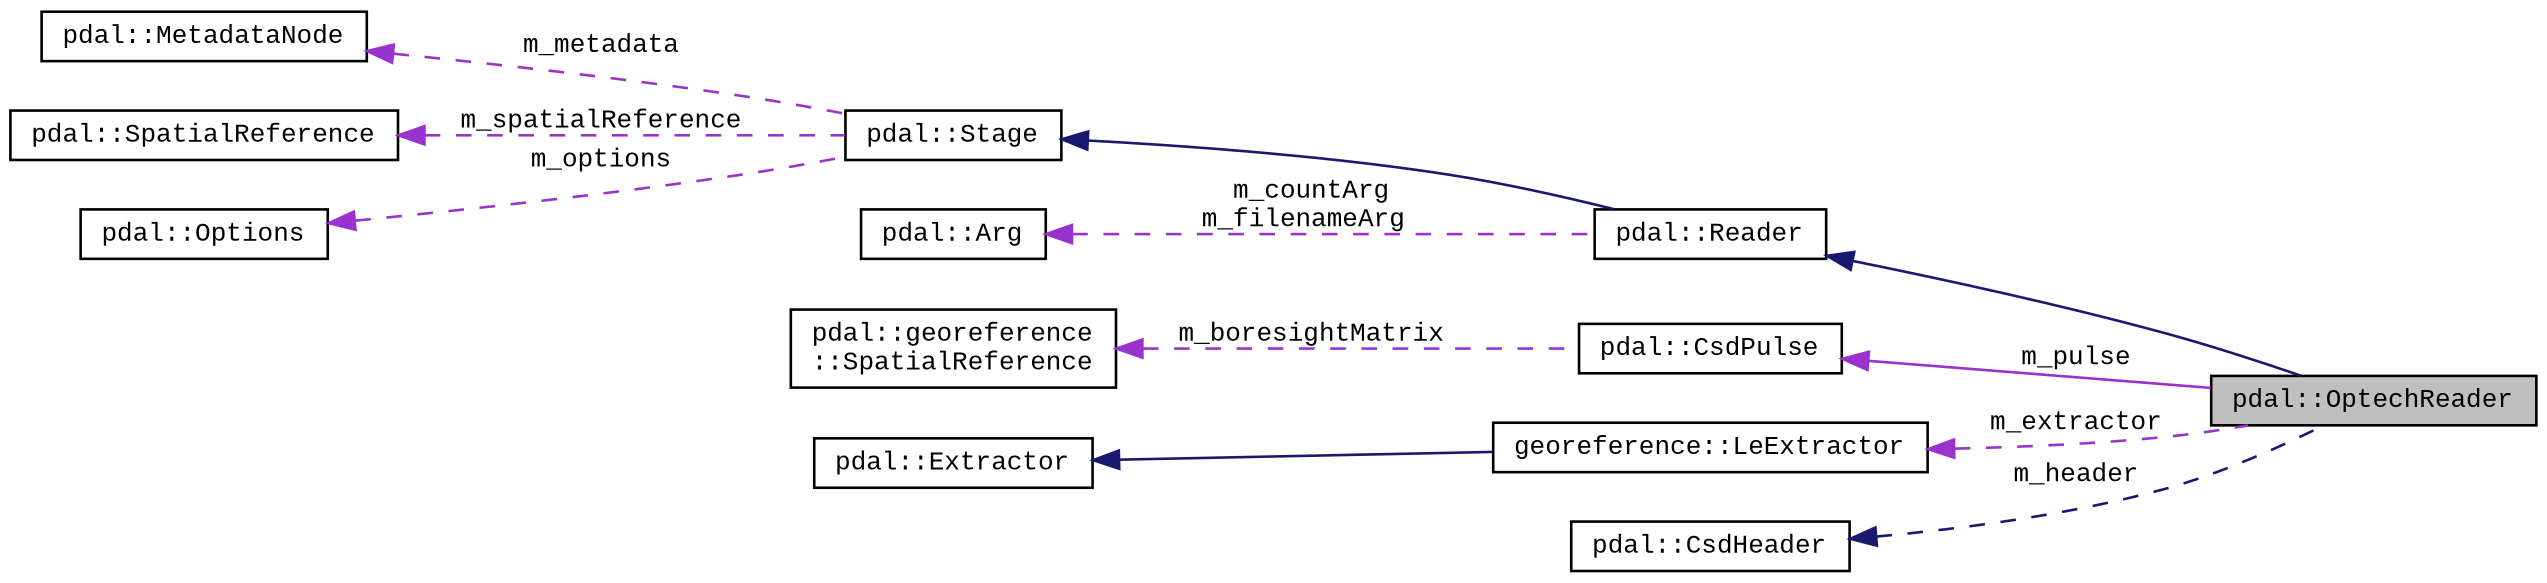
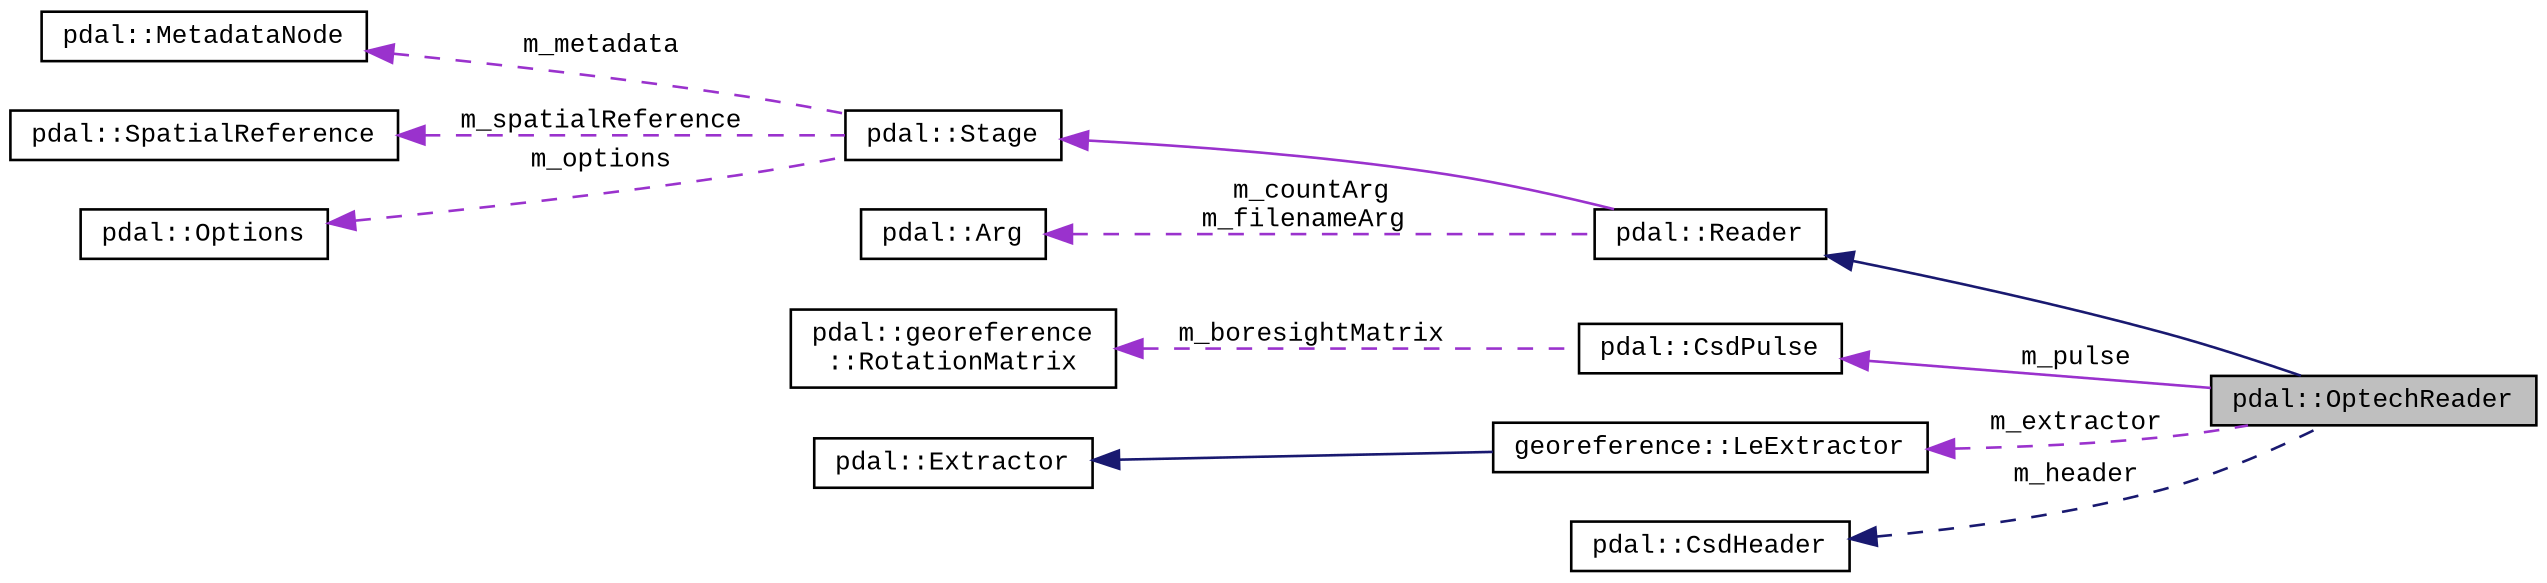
edge "pdal::Reader" -> "pdal::Stage": color midnightblue -> darkorchid3
node "pdal::georeference ::SpatialReference": label "pdal::georeference ::SpatialReference" -> "pdal::georeference ::RotationMatrix"
